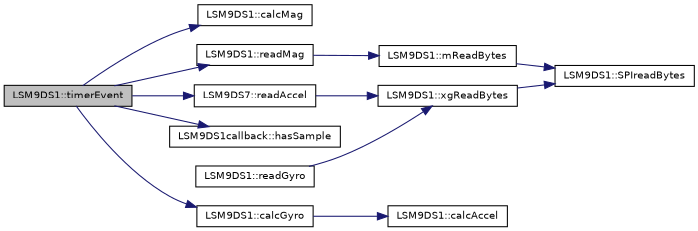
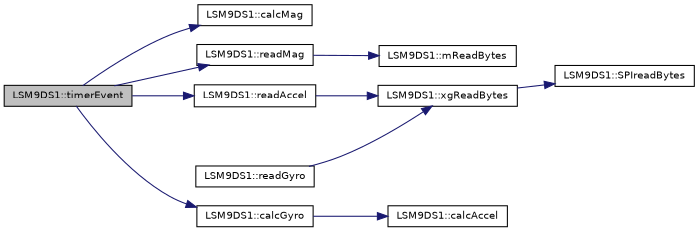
edge "LSM9DS1::mReadBytes" -> "LSM9DS1::SPIreadBytes": removed
node "LSM9DS7::readAccel": label "LSM9DS7::readAccel" -> "LSM9DS1::readAccel"
node "LSM9DS1callback::hasSample": removed
